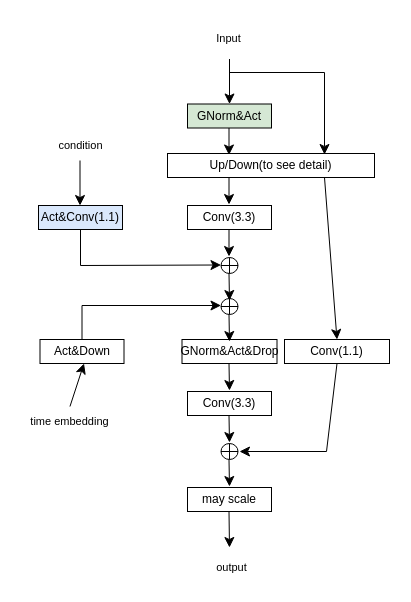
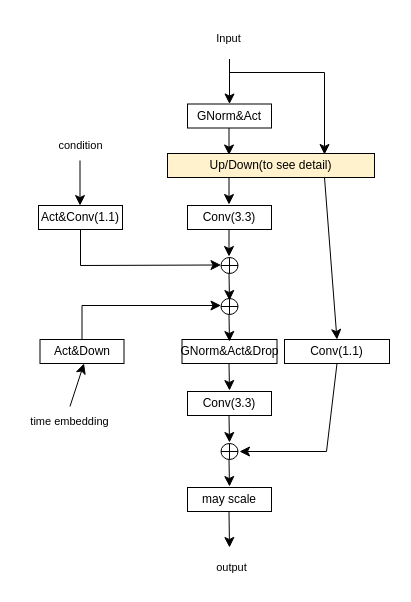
node "GNorm&Act": fillcolor #d5e8d4 -> #ffffff
node "Up/Down(to see detail)": fillcolor #ffffff -> #fff2cc
node "Act&Conv(1.1)": fillcolor #dae8fc -> #ffffff
